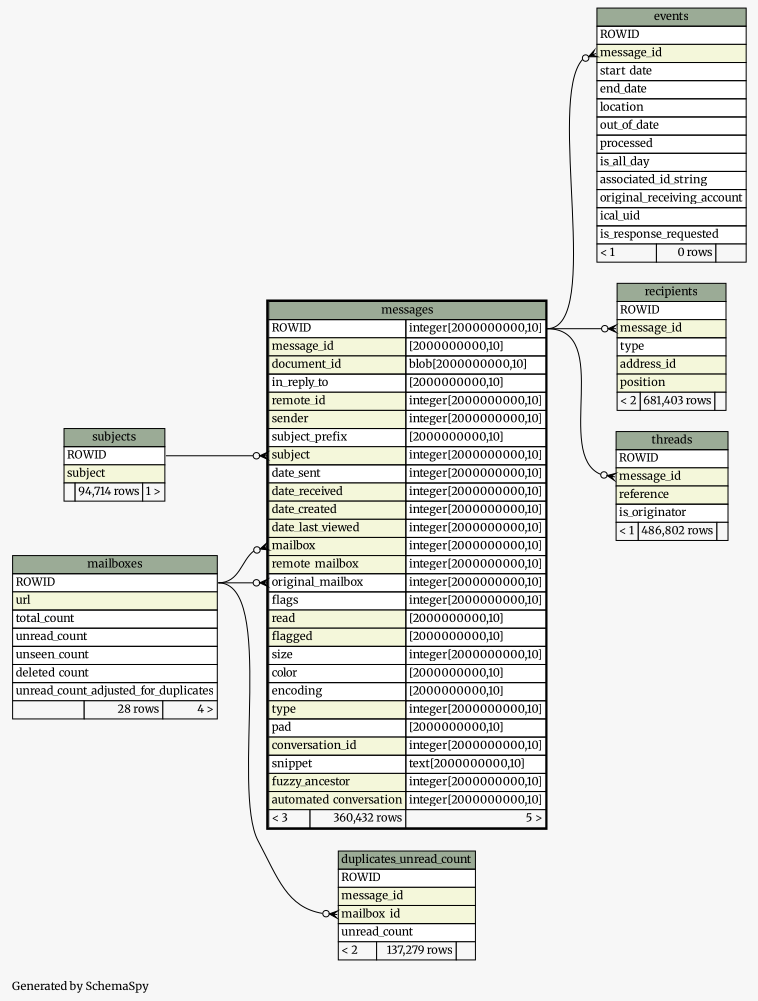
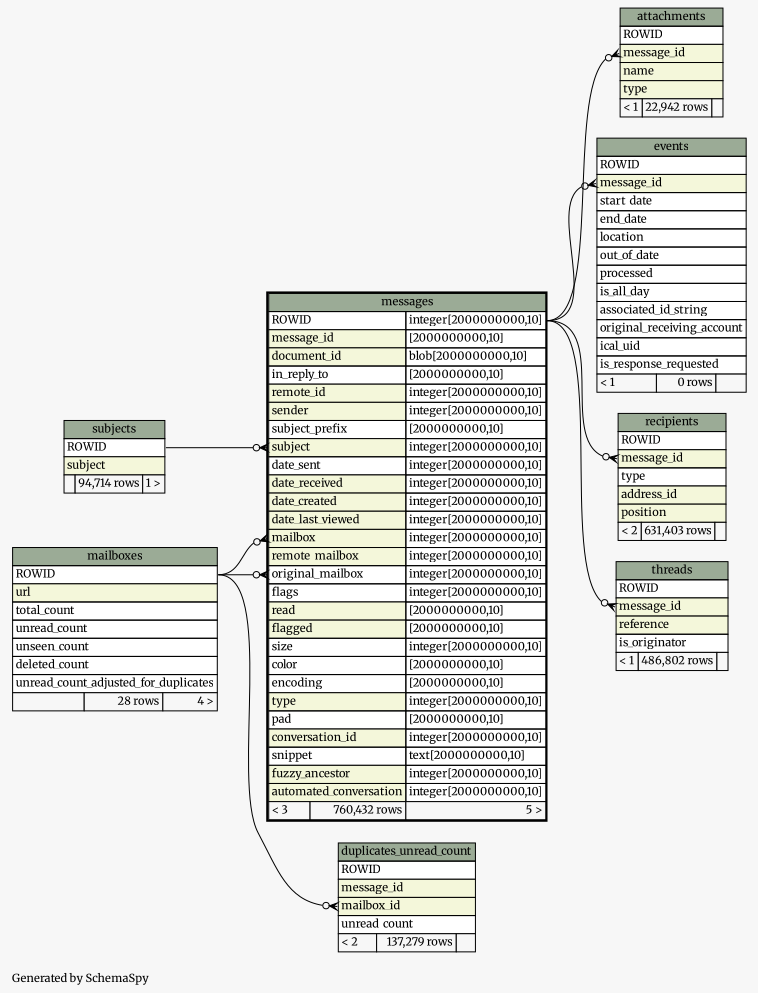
node "attachments": added
node "recipients": text "681,403 rows" -> "631,403 rows"
node "messages": text "360,432 rows" -> "760,432 rows"
